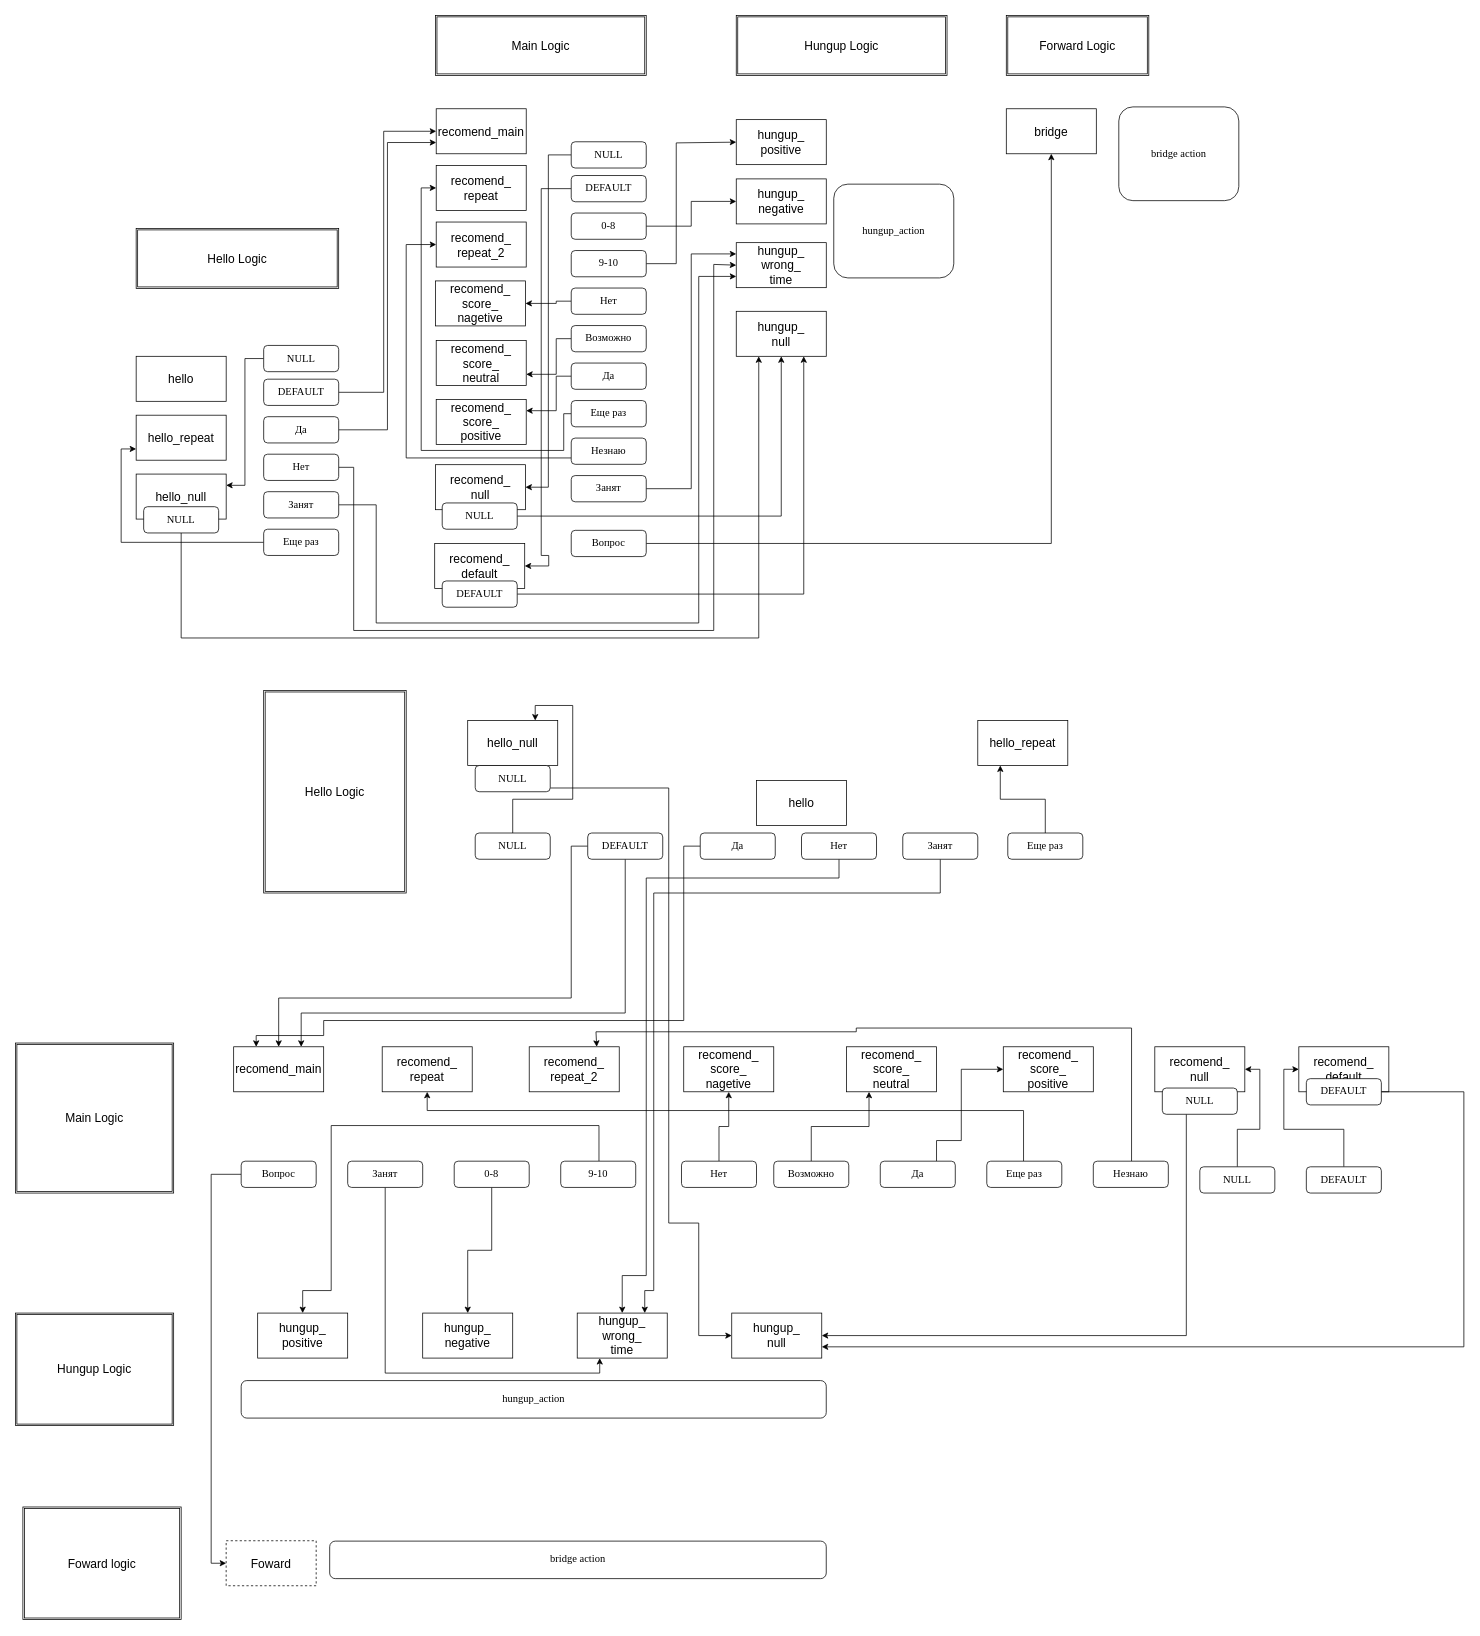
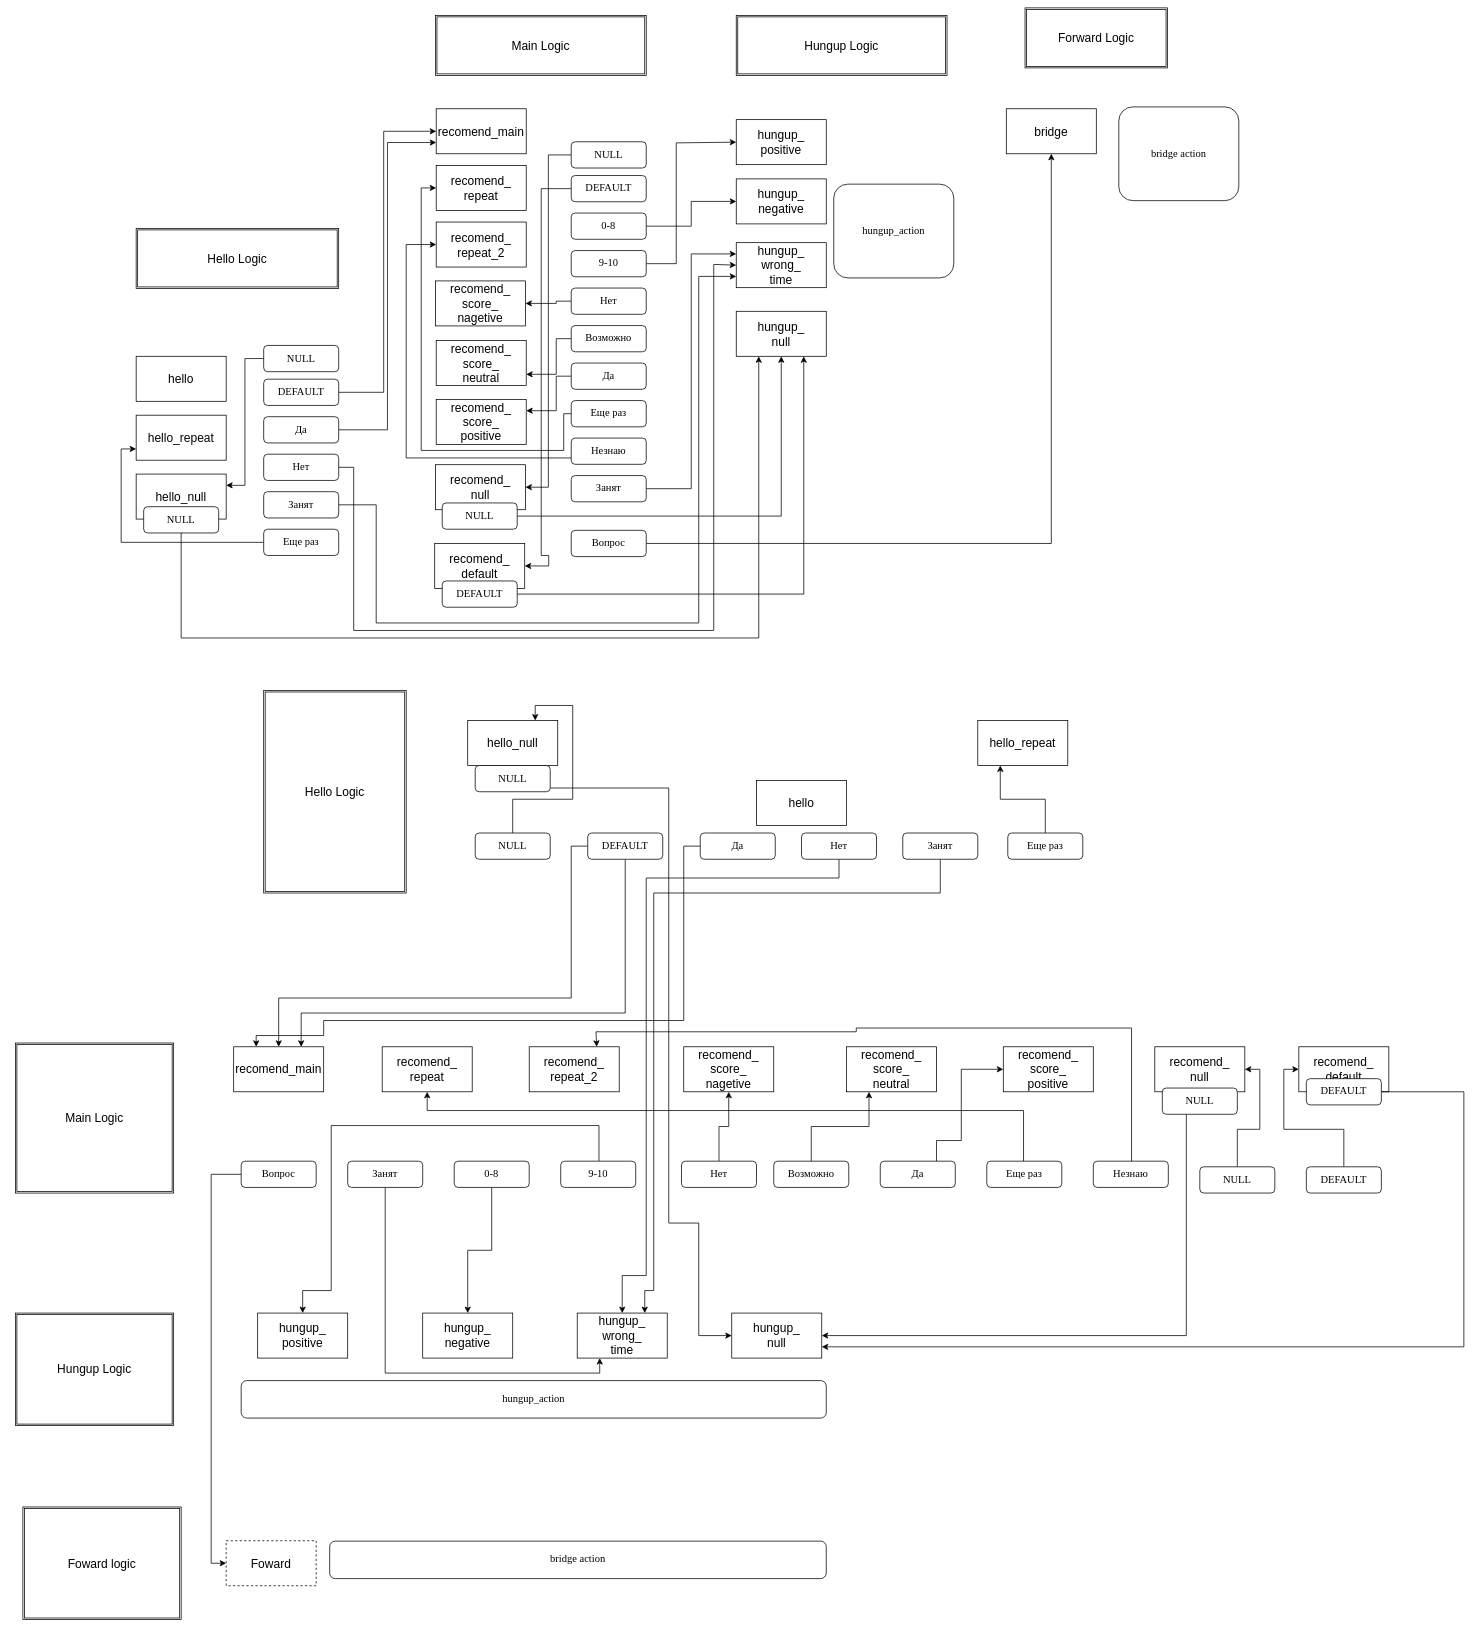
node "Forward Logic": moved (1077, 45) -> (1096, 38)
